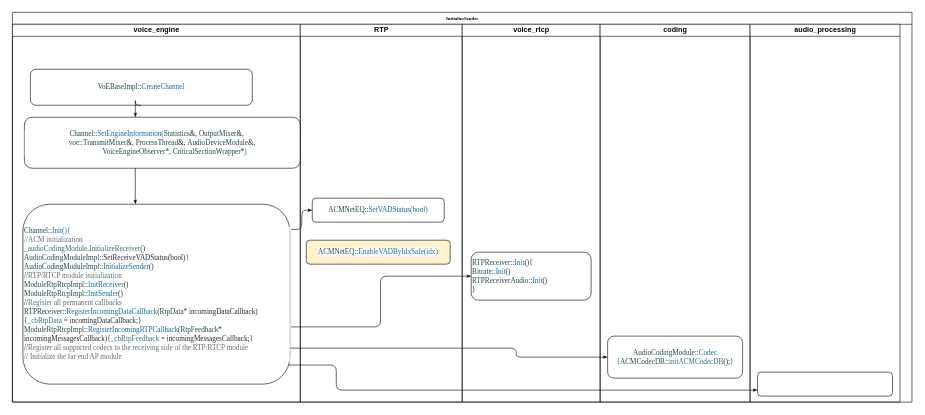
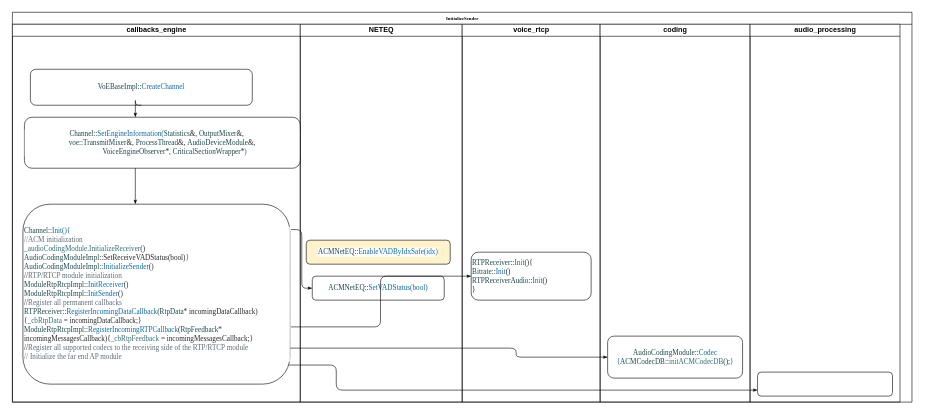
node "voice_engine": label "voice_engine" -> "callbacks_engine"
node "RTP": label "RTP" -> "NETEQ"
node "ACMNetEQ::SetVADStatus(bool)": moved (378, 210) -> (378, 288)
